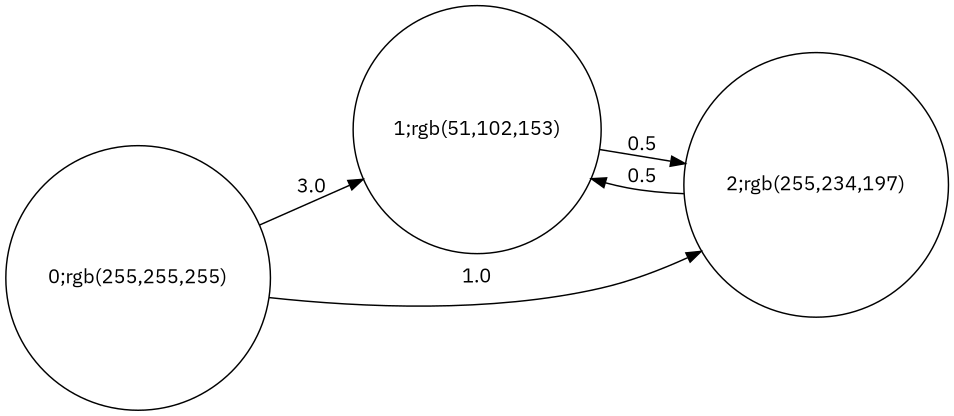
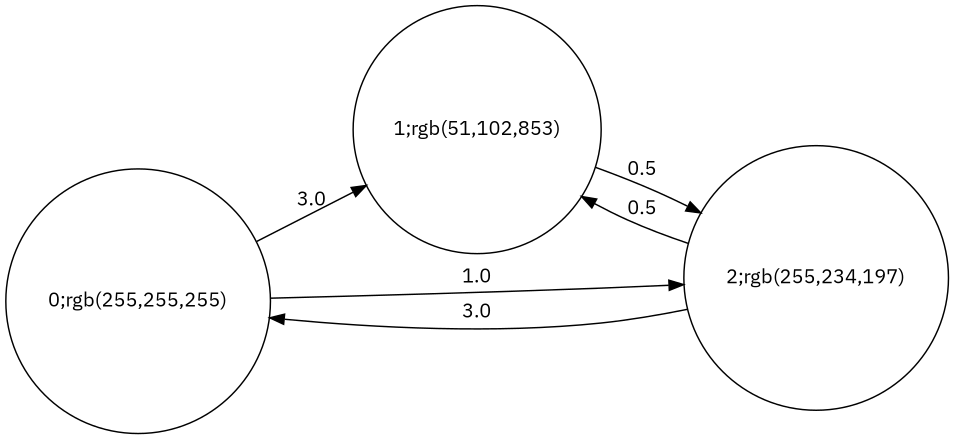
node "1;rgb(51,102,153)": label "1;rgb(51,102,153)" -> "1;rgb(51,102,853)"
edge "2;rgb(255,234,197)" -> "0;rgb(255,255,255)": added, label "3.0"
